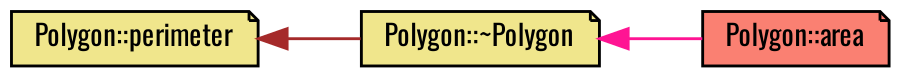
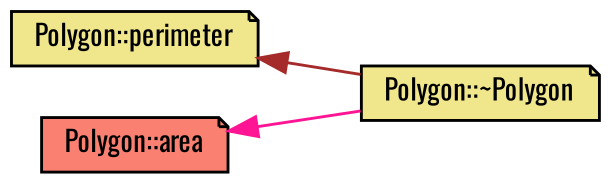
edge "Polygon::area" -> "Polygon::~Polygon": reversed
